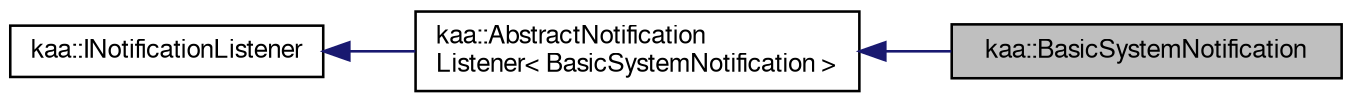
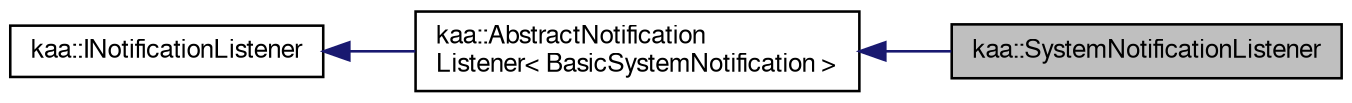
node "kaa::BasicSystemNotification": label "kaa::BasicSystemNotification" -> "kaa::SystemNotificationListener"
